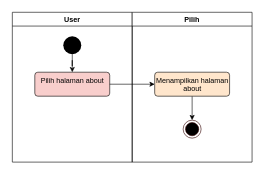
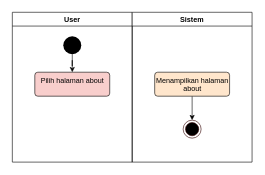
node "Pilih": label "Pilih" -> "Sistem"
edge "Pilih halaman about" -> "Menampilkan halaman about": removed
